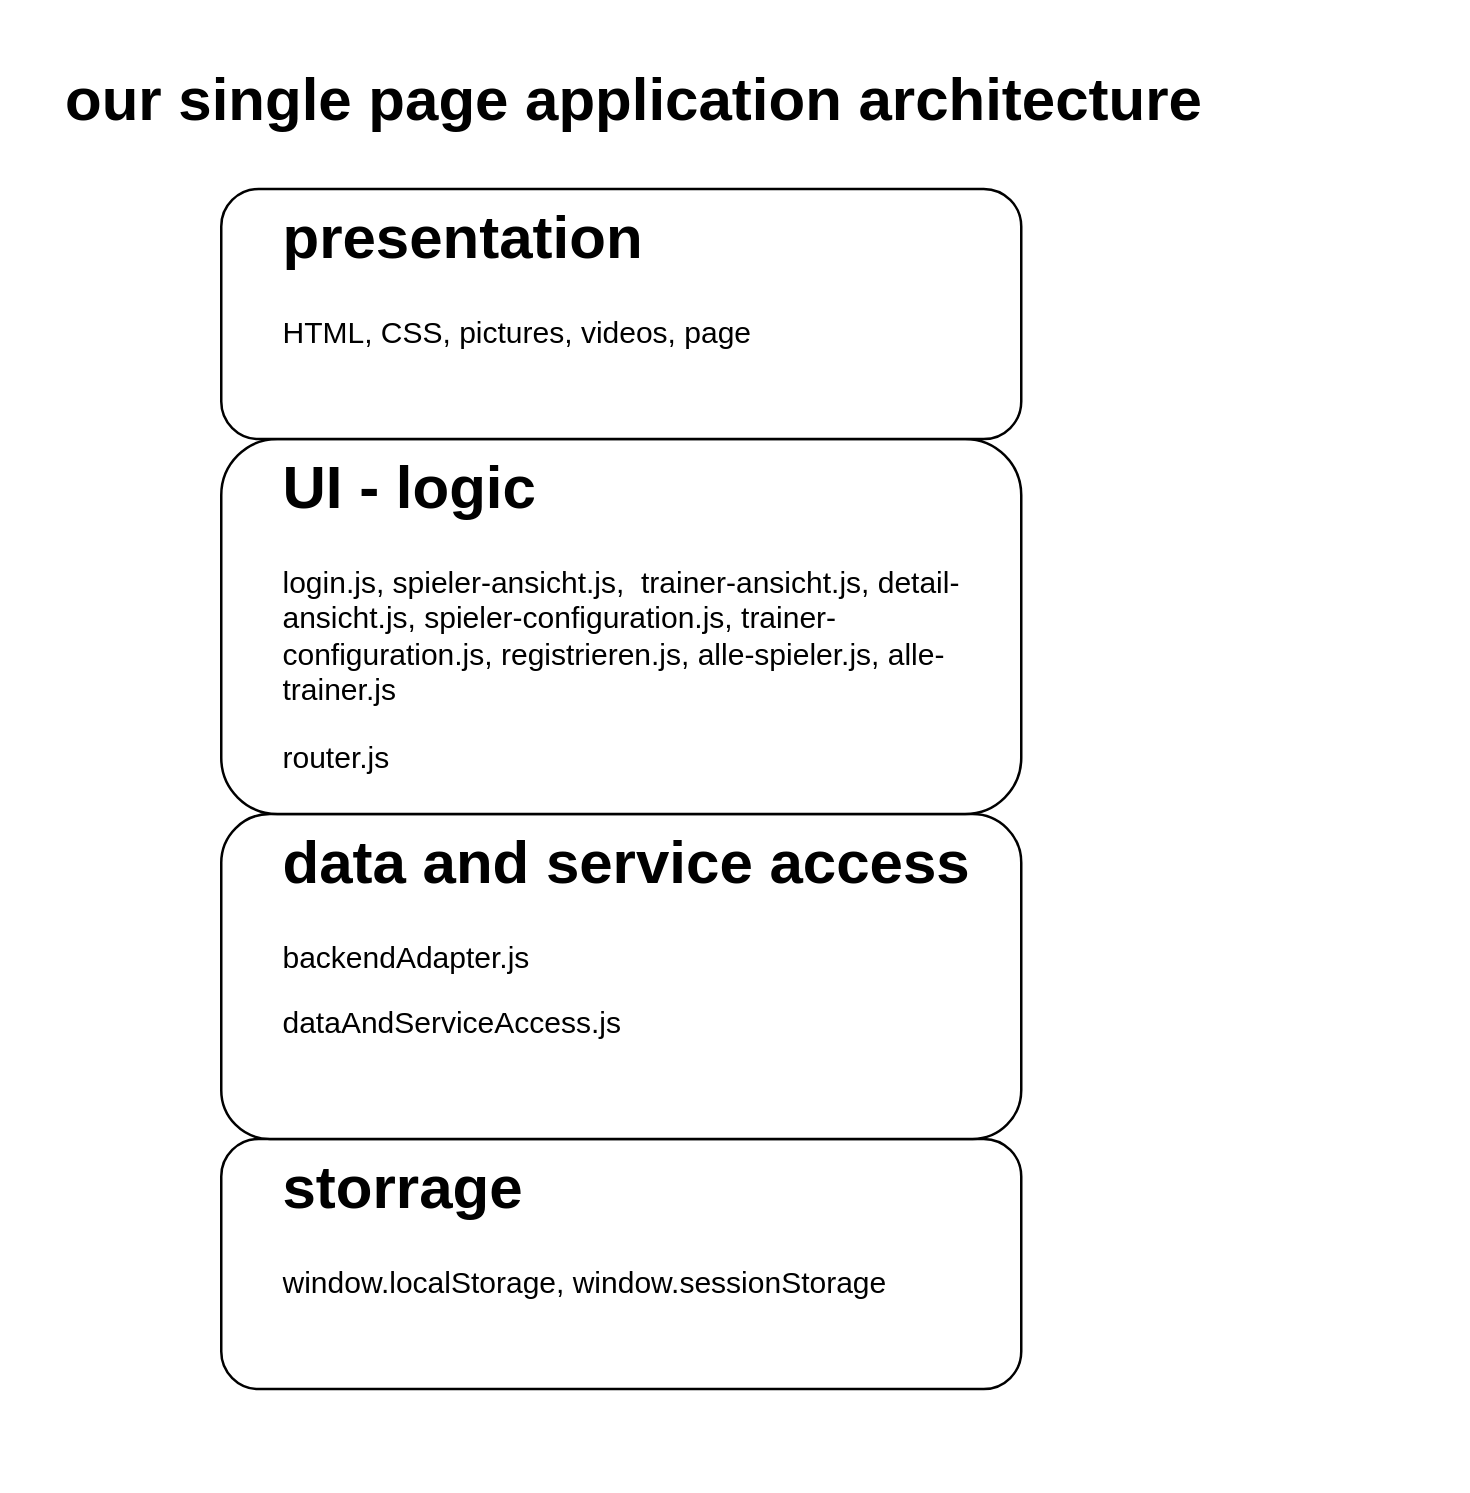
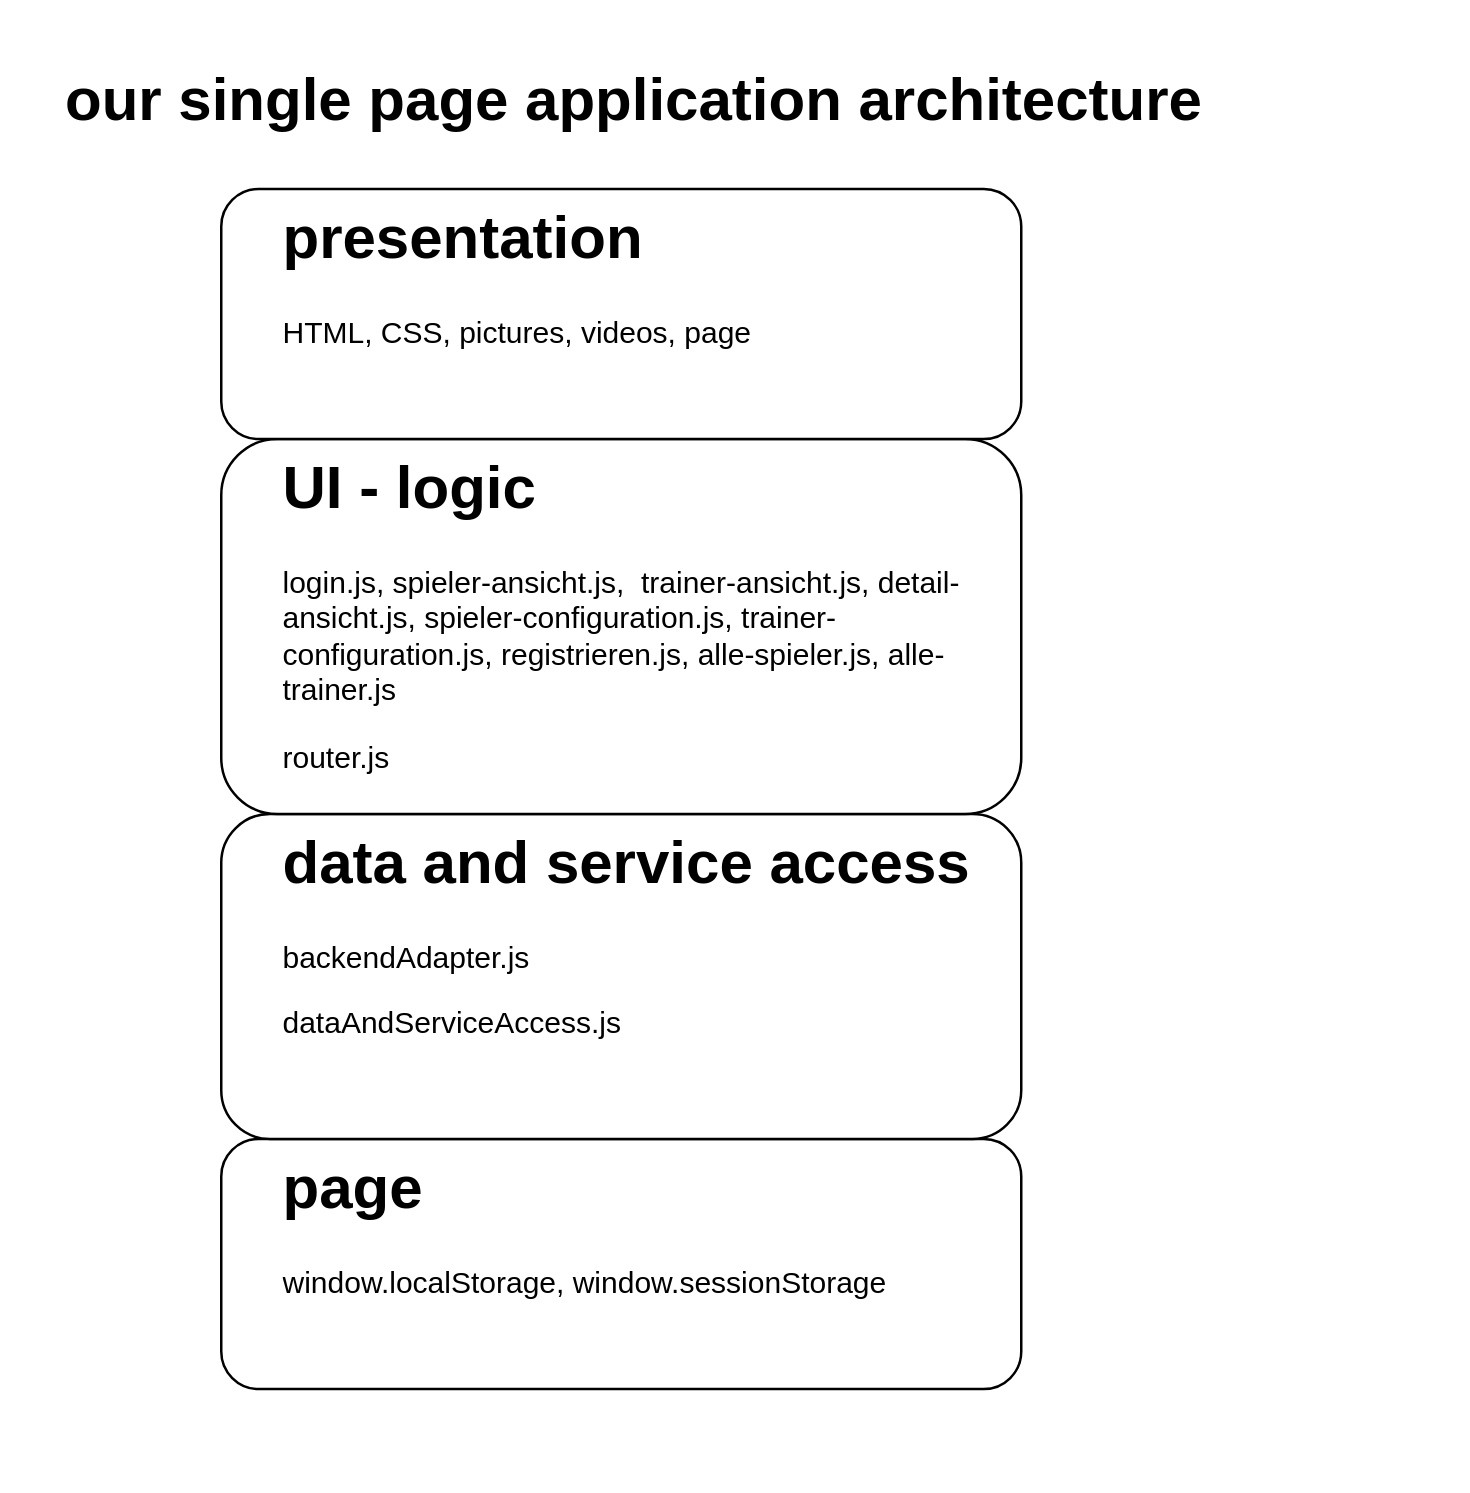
node "storragewindow.localStorage, window.sessionStorage": label "storragewindow.localStorage, window.sessionStorage" -> "pagewindow.localStorage, window.sessionStorage"
